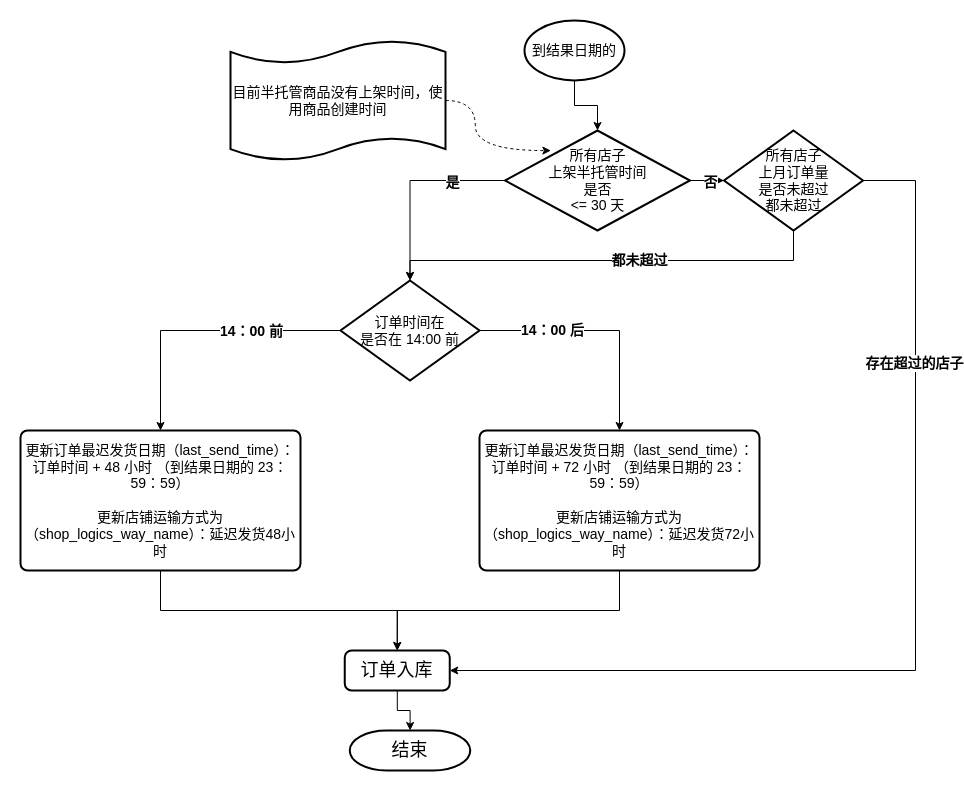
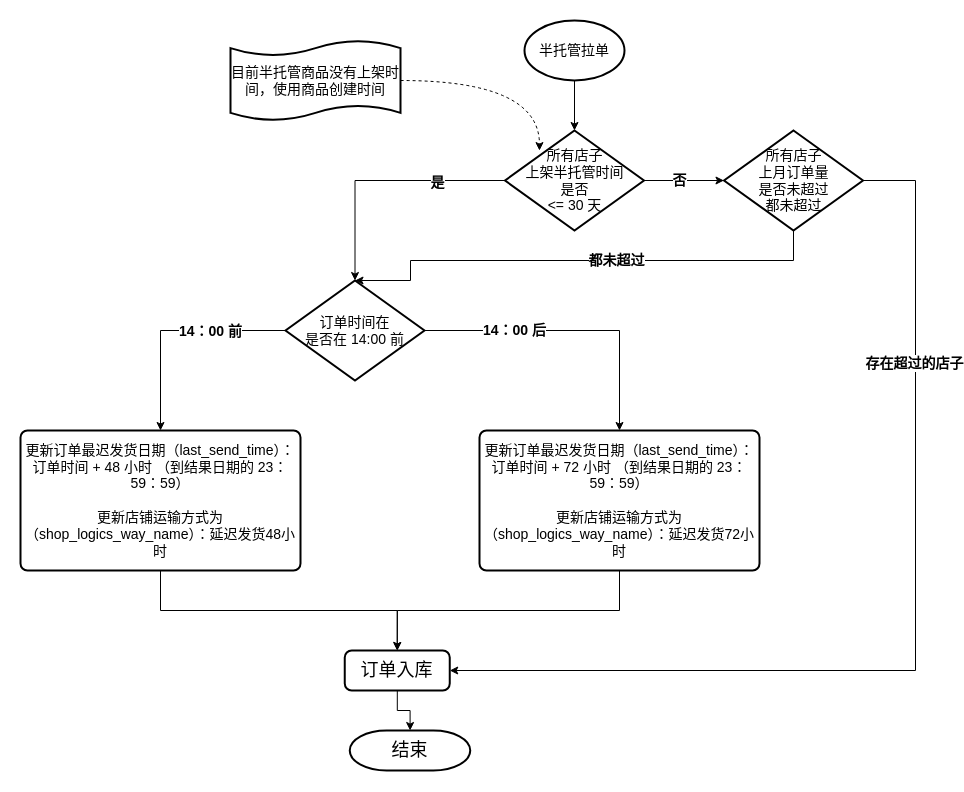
node "到结果日期的": label "到结果日期的" -> "半托管拉单"
node "目前半托管商品没有上架时间，使用商品创建时间": size 215x120 -> 170x80
node "所有店子 上架半托管时间 是否 <= 30 天": size 185x100 -> 139x100
node "订单时间在 是否在 14:00 前": moved (410, 331) -> (355, 331)
